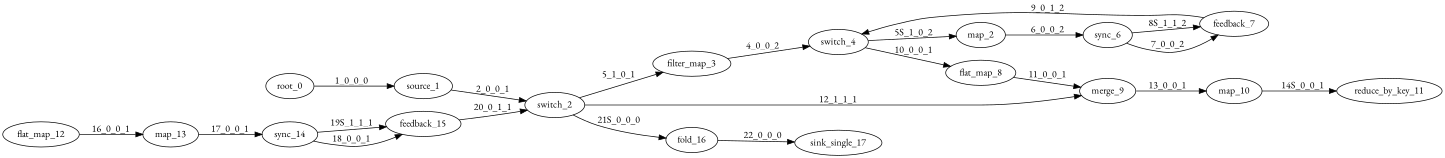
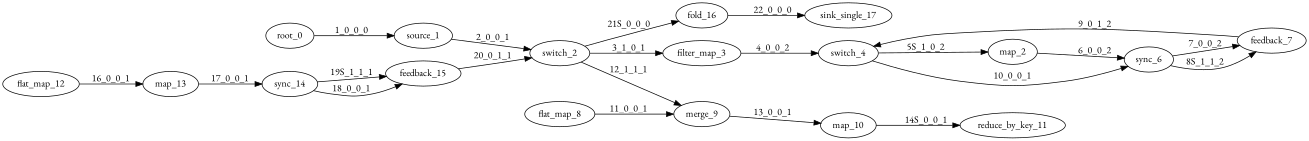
edge "switch_4" -> "flat_map_8": now "switch_4" -> "sync_6"
edge "switch_2" -> "filter_map_3": label "5_1_0_1" -> "3_1_0_1"
